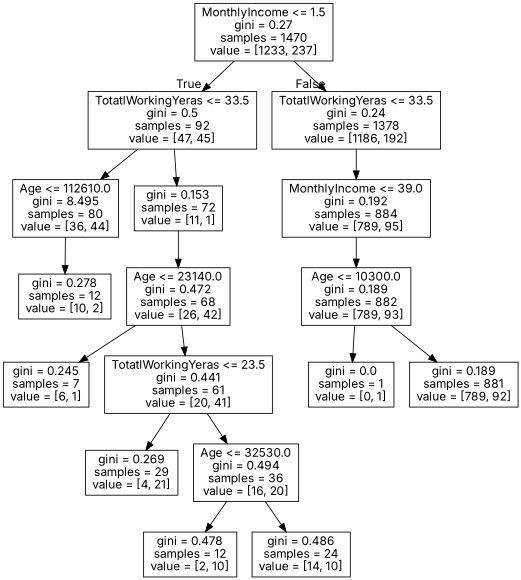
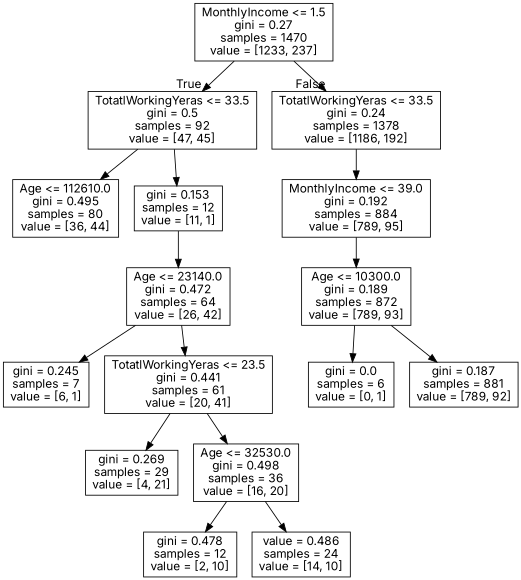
node "Age <= 112610.0 gini = 8.495 samples = 80 value = [36, 44]": label "Age <= 112610.0 gini = 8.495 samples = 80 value = [36, 44]" -> "Age <= 112610.0 gini = 0.495 samples = 80 value = [36, 44]"
node "gini = 0.153 samples = 72 value = [11, 1]": label "gini = 0.153 samples = 72 value = [11, 1]" -> "gini = 0.153 samples = 12 value = [11, 1]"
node "gini = 0.278 samples = 12 value = [10, 2]": removed
node "Age <= 23140.0 gini = 0.472 samples = 68 value = [26, 42]": label "Age <= 23140.0 gini = 0.472 samples = 68 value = [26, 42]" -> "Age <= 23140.0 gini = 0.472 samples = 64 value = [26, 42]"
node "Age <= 10300.0 gini = 0.189 samples = 882 value = [789, 93]": label "Age <= 10300.0 gini = 0.189 samples = 882 value = [789, 93]" -> "Age <= 10300.0 gini = 0.189 samples = 872 value = [789, 93]"
node "gini = 0.0 samples = 1 value = [0, 1]": label "gini = 0.0 samples = 1 value = [0, 1]" -> "gini = 0.0 samples = 6 value = [0, 1]"
node "gini = 0.189 samples = 881 value = [789, 92]": label "gini = 0.189 samples = 881 value = [789, 92]" -> "gini = 0.187 samples = 881 value = [789, 92]"
node "Age <= 32530.0 gini = 0.494 samples = 36 value = [16, 20]": label "Age <= 32530.0 gini = 0.494 samples = 36 value = [16, 20]" -> "Age <= 32530.0 gini = 0.498 samples = 36 value = [16, 20]"
node "gini = 0.486 samples = 24 value = [14, 10]": label "gini = 0.486 samples = 24 value = [14, 10]" -> "value = 0.486 samples = 24 value = [14, 10]"
